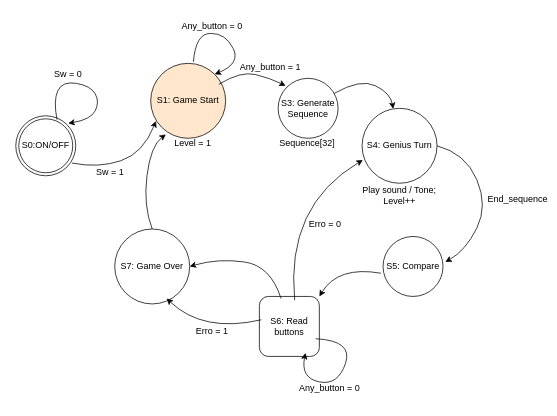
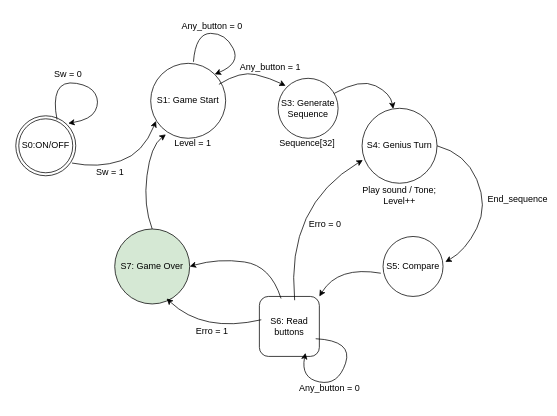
node "S1: Game Start": fillcolor #ffe6cc -> #ffffff
node "S7: Game Over": fillcolor #ffffff -> #d5e8d4
